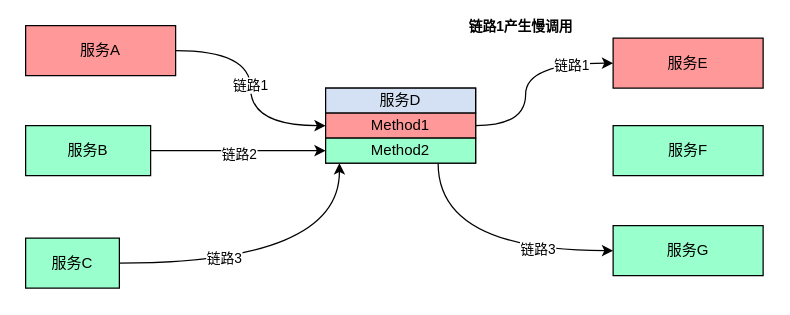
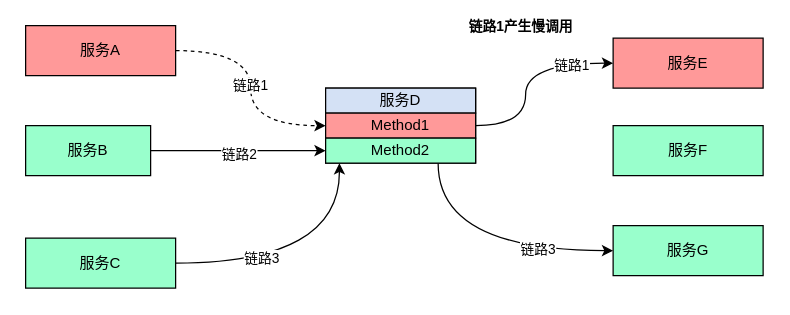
edge "服务A" -> "Method1": style solid -> dashed
node "服务C": size 94x50 -> 150x50
